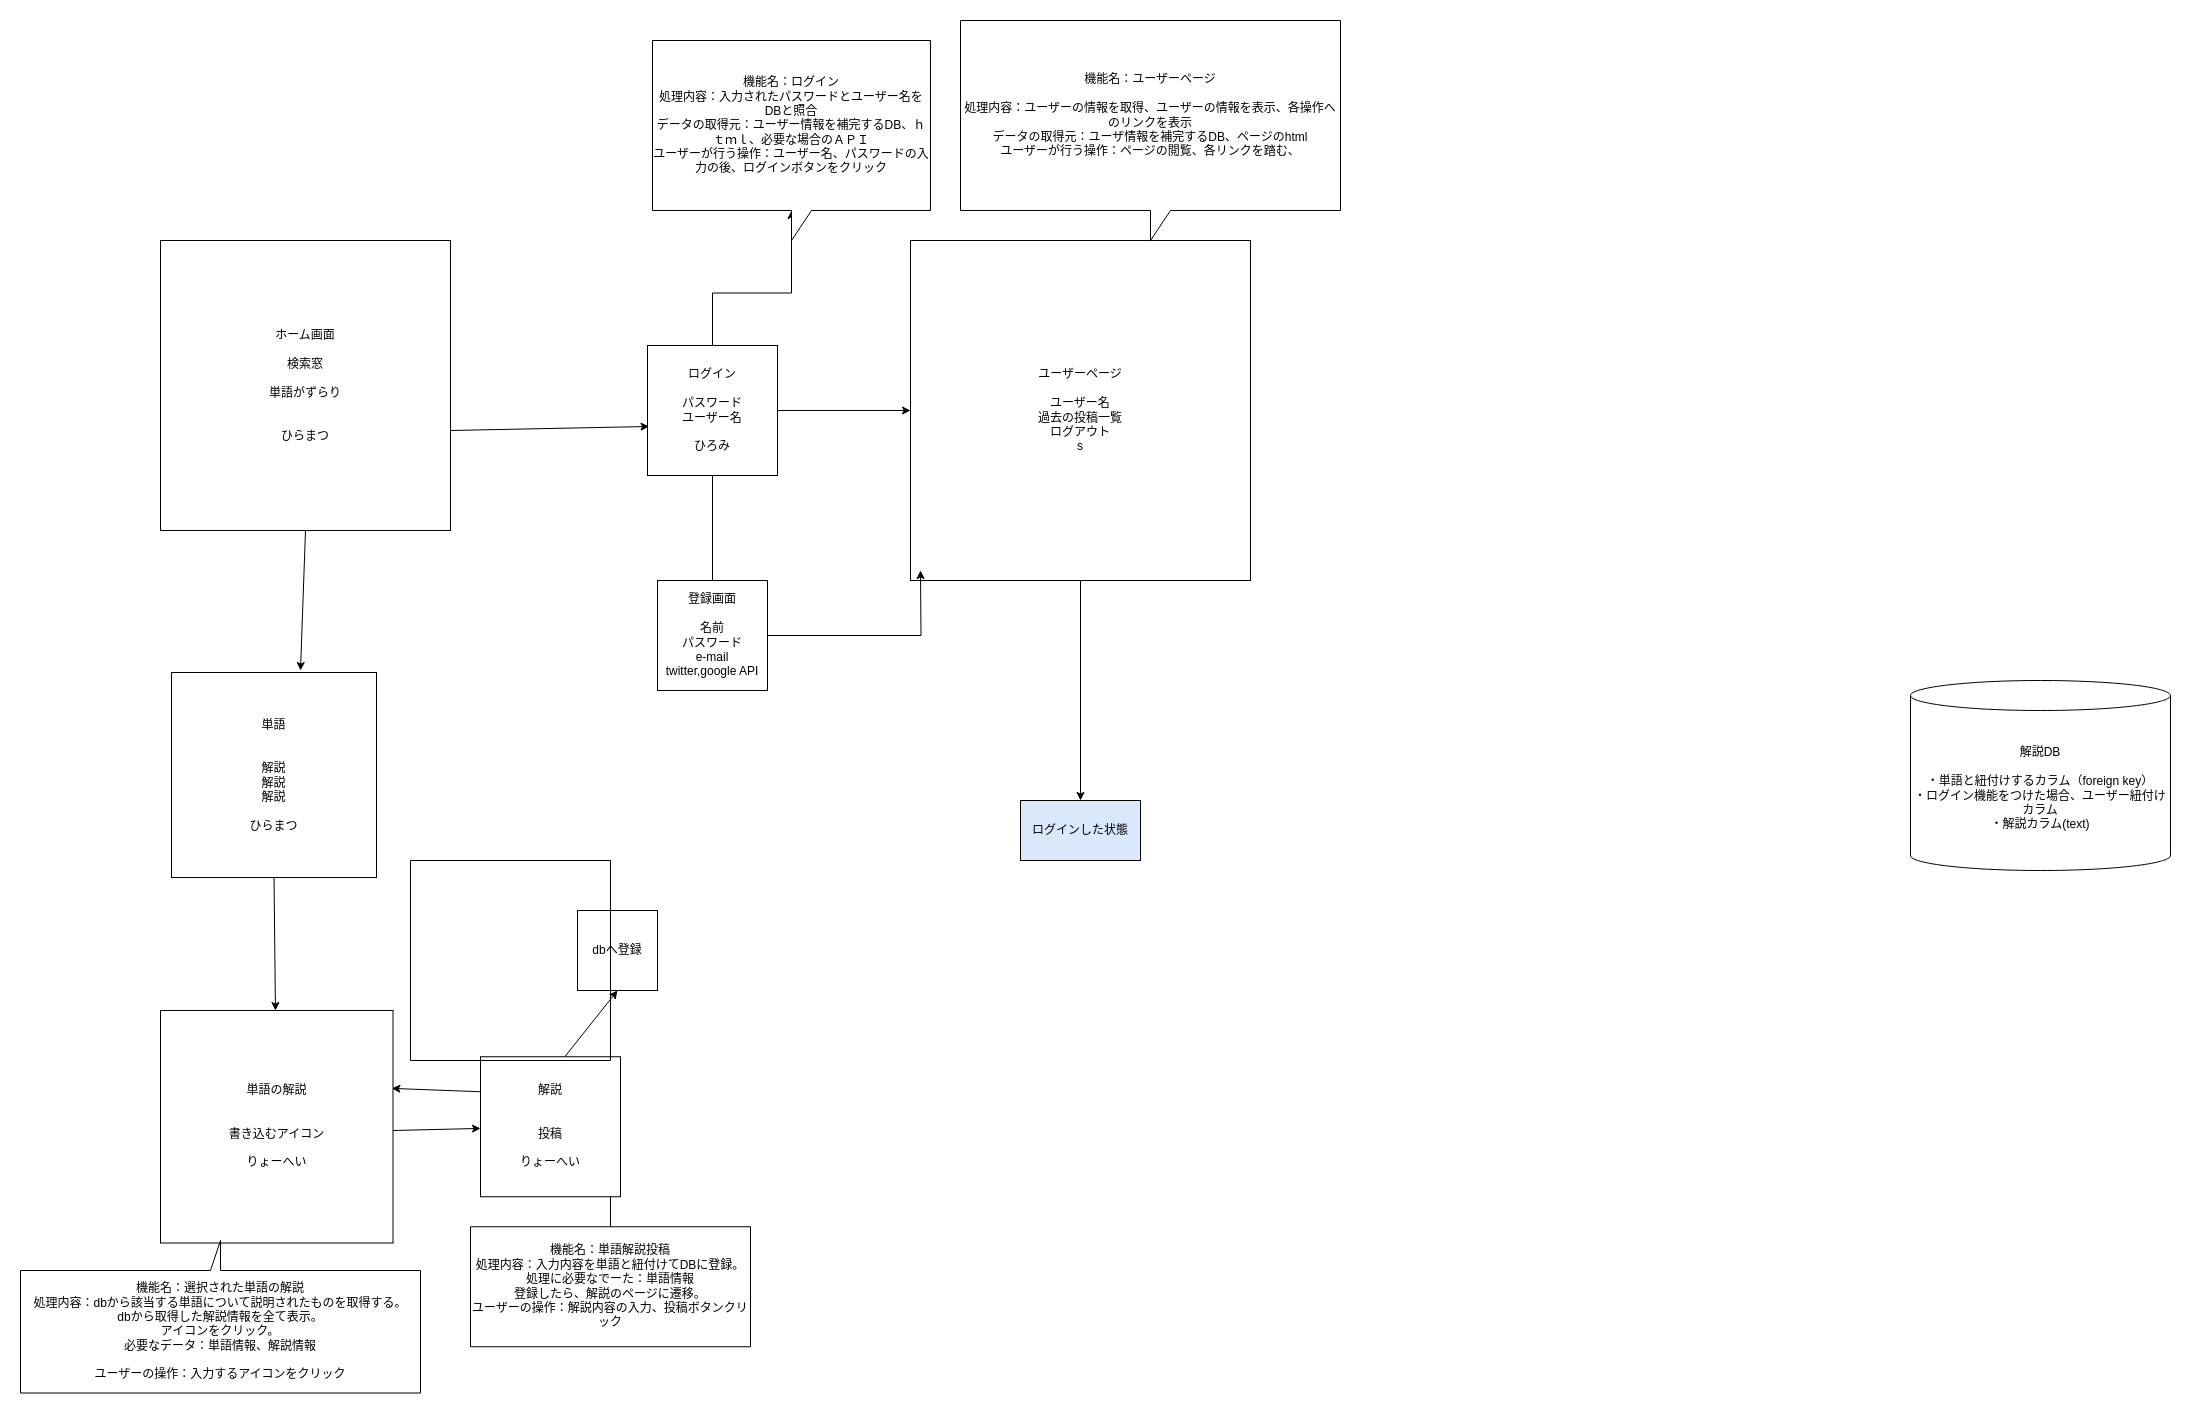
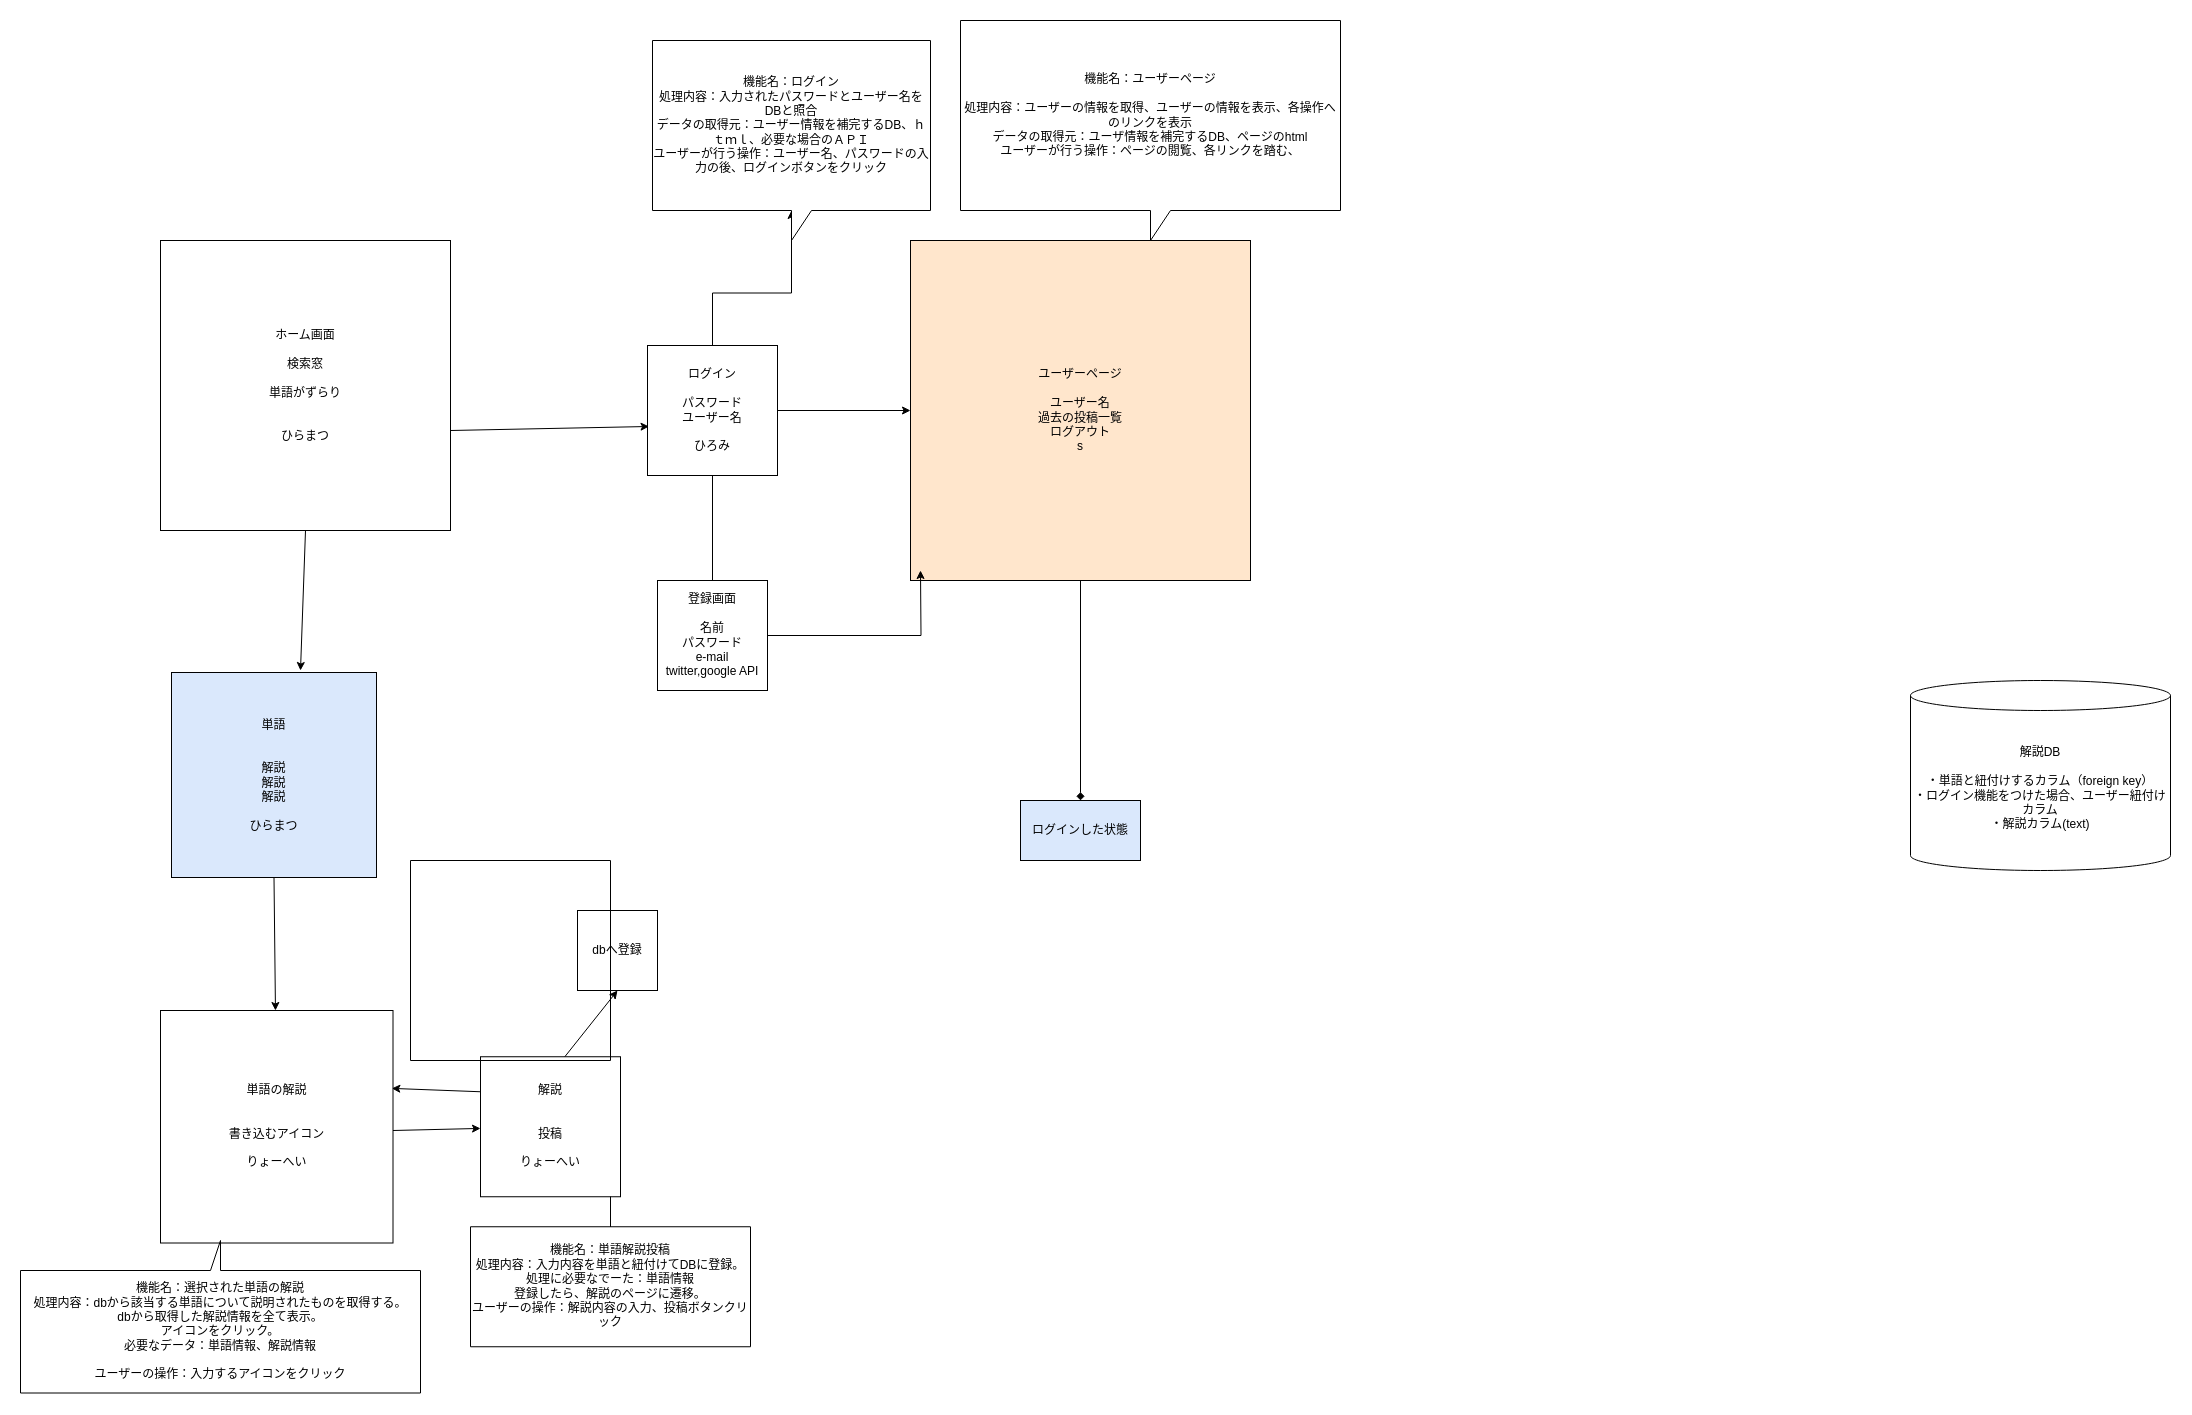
node "ユーザーページ ユーザー名 過去の投稿一覧 ログアウト s": fillcolor #ffffff -> #ffe6cc
node "単語 解説 解説 解説 ひらまつ": fillcolor #ffffff -> #dae8fc
edge "ユーザーページ ユーザー名 過去の投稿一覧 ログアウト s" -> "ログインした状態": arrowhead classic -> diamond
